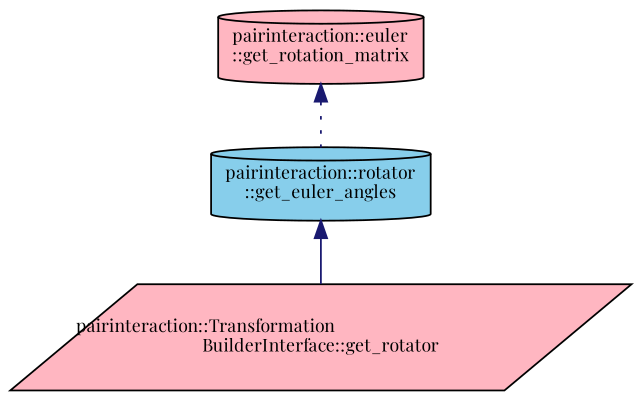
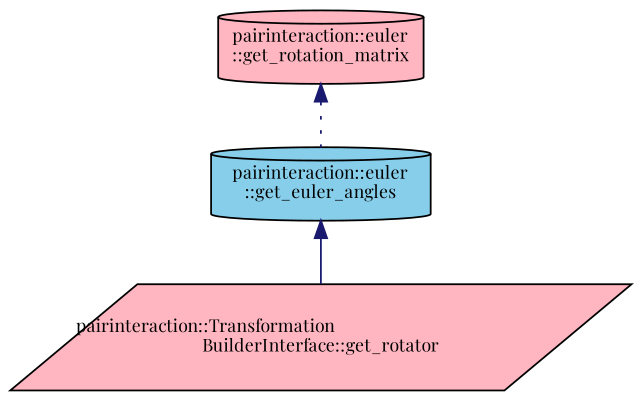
node "pairinteraction::rotator ::get_euler_angles": label "pairinteraction::rotator ::get_euler_angles" -> "pairinteraction::euler ::get_euler_angles"
